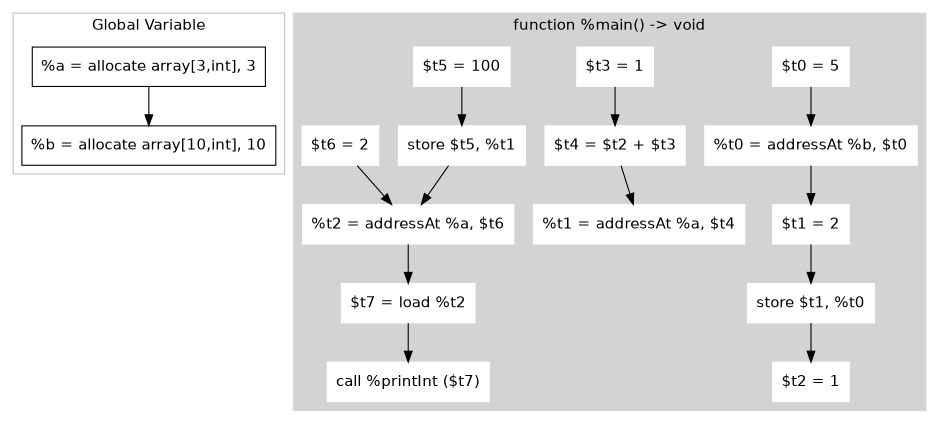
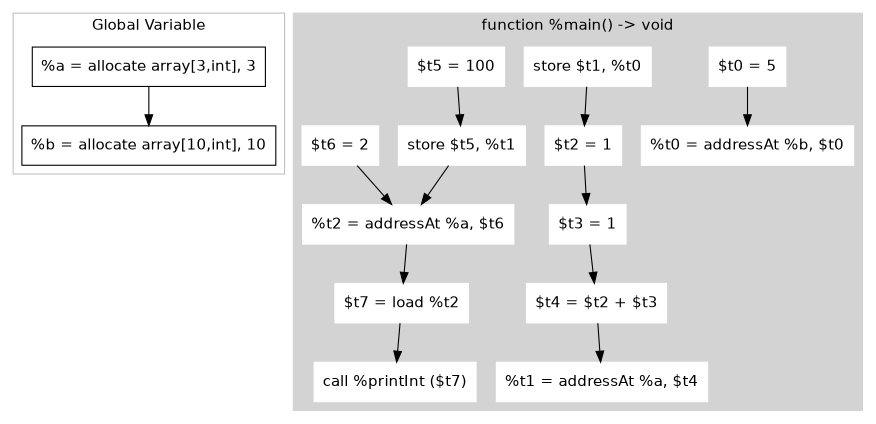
edge "$t2 = 1" -> "$t3 = 1": added
node "$t1 = 2": removed
